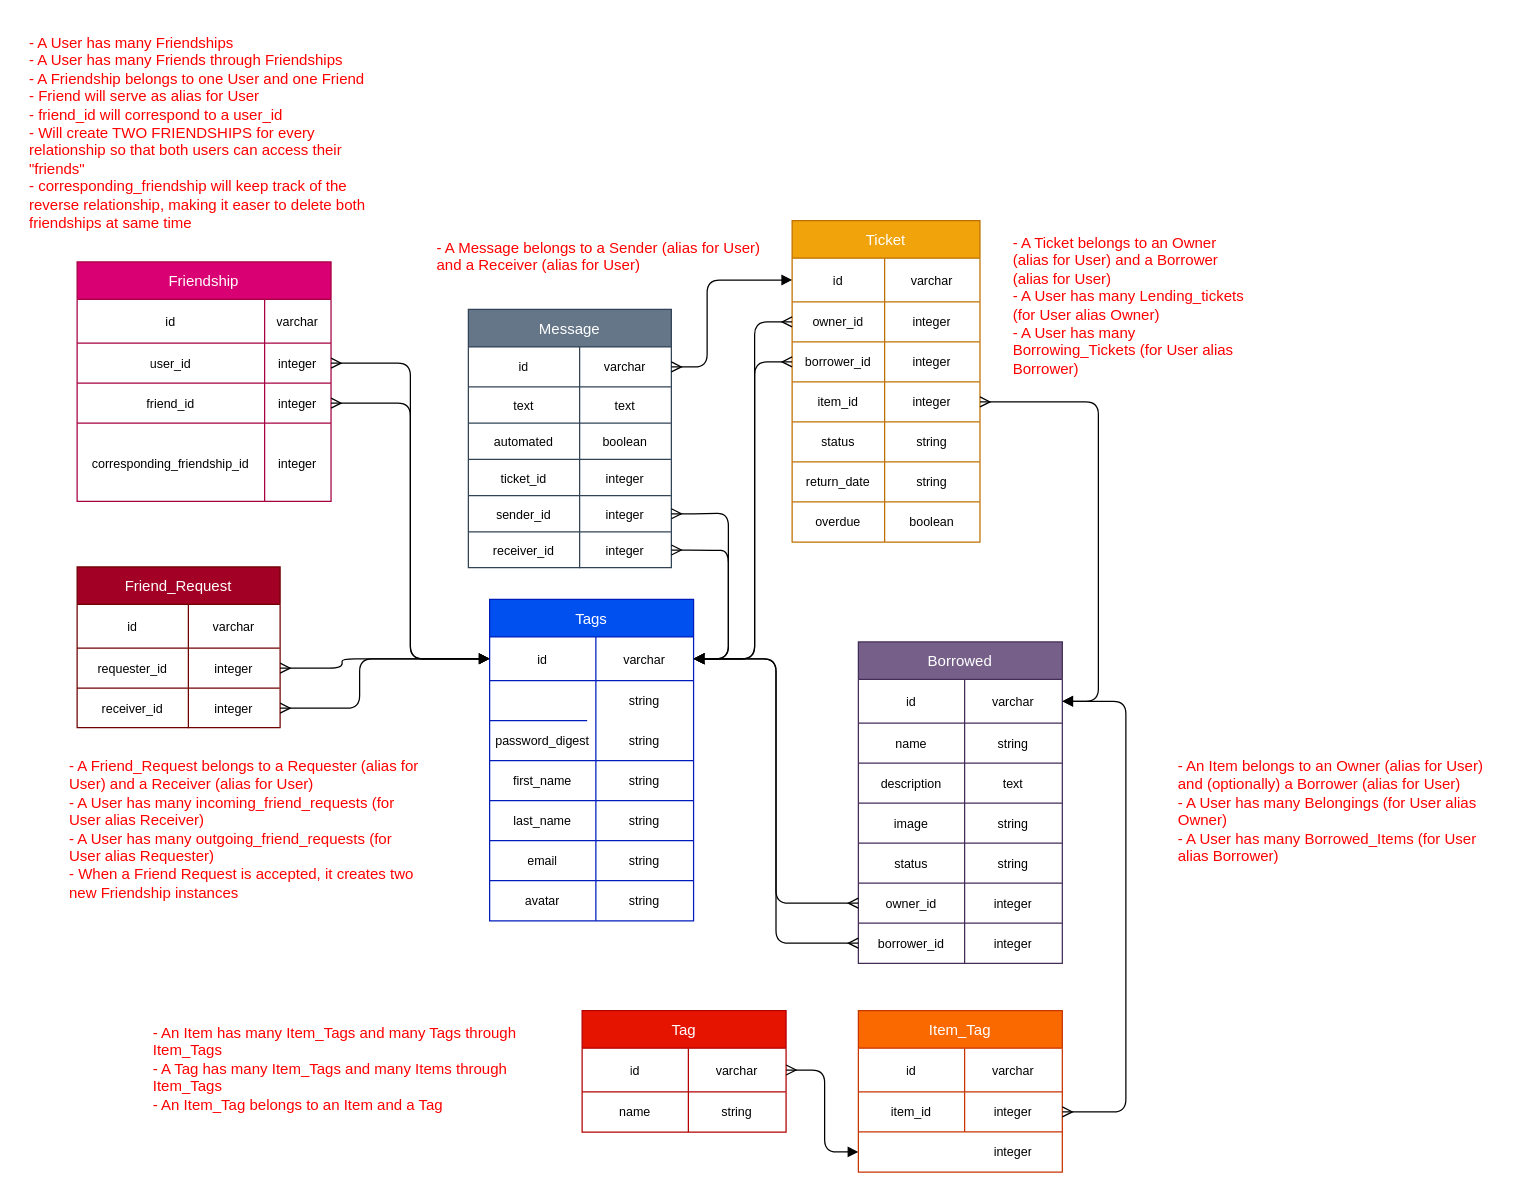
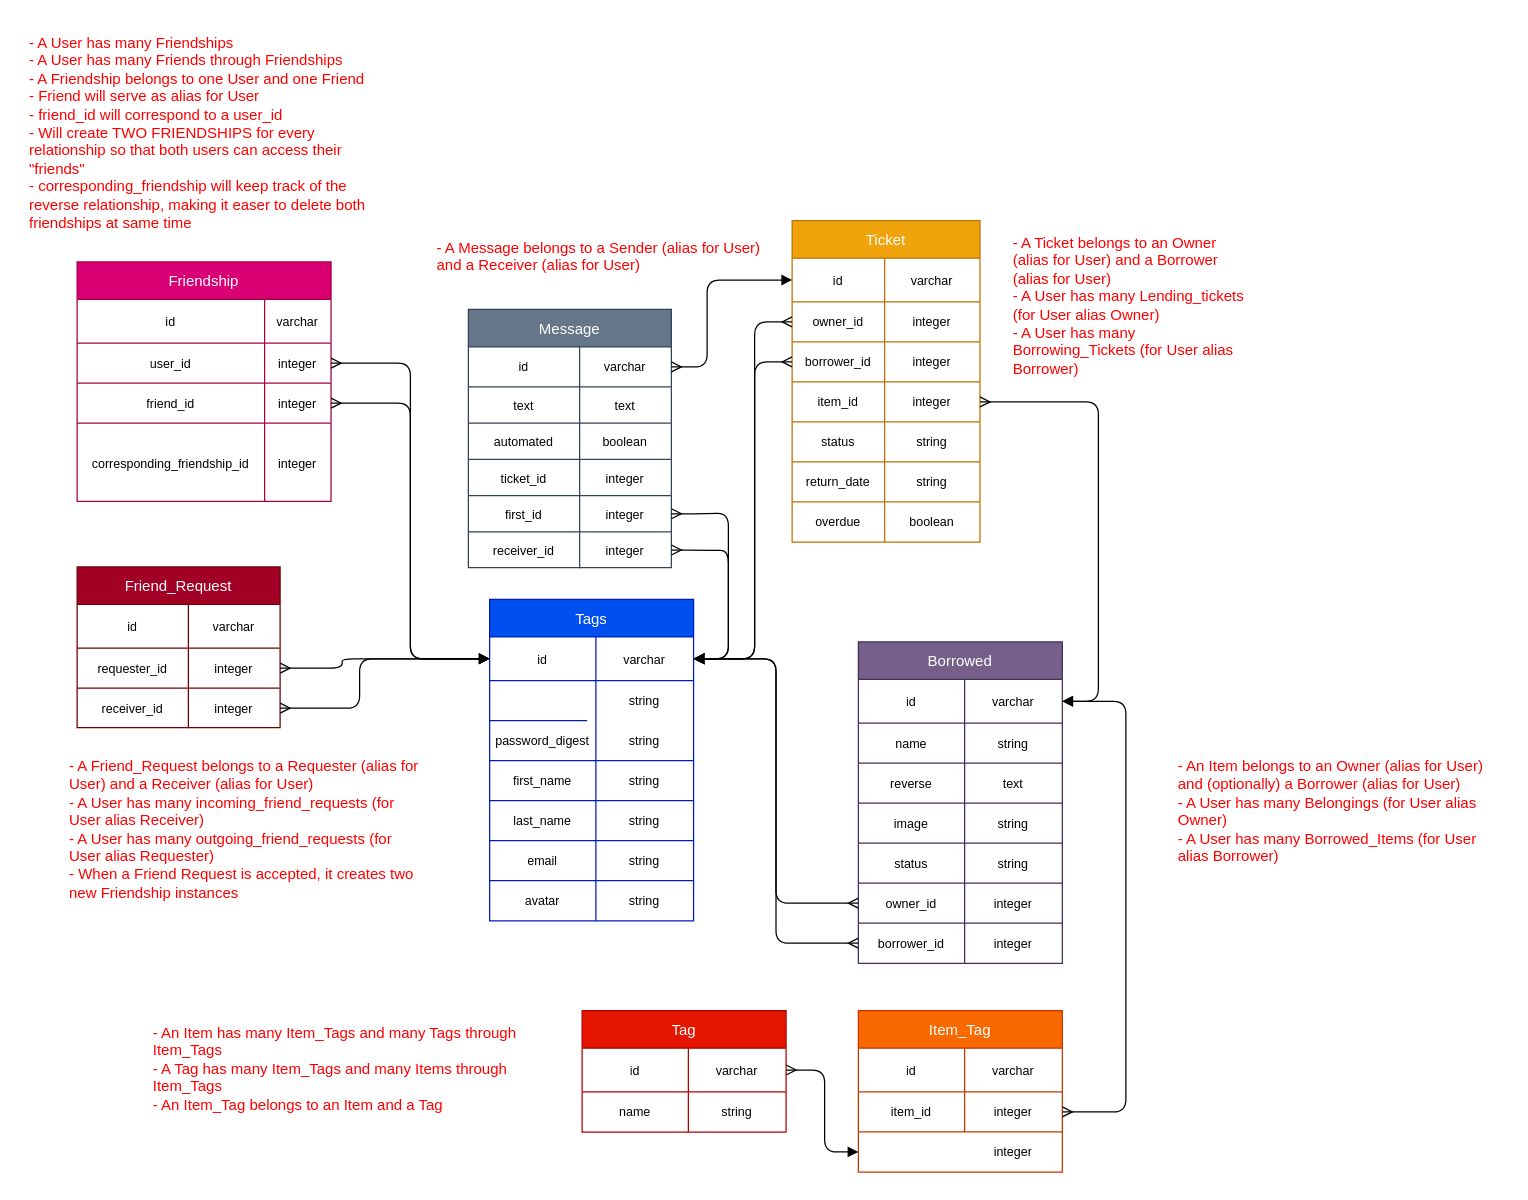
node "sender_id": label "sender_id" -> "first_id"
node "description": label "description" -> "reverse"
